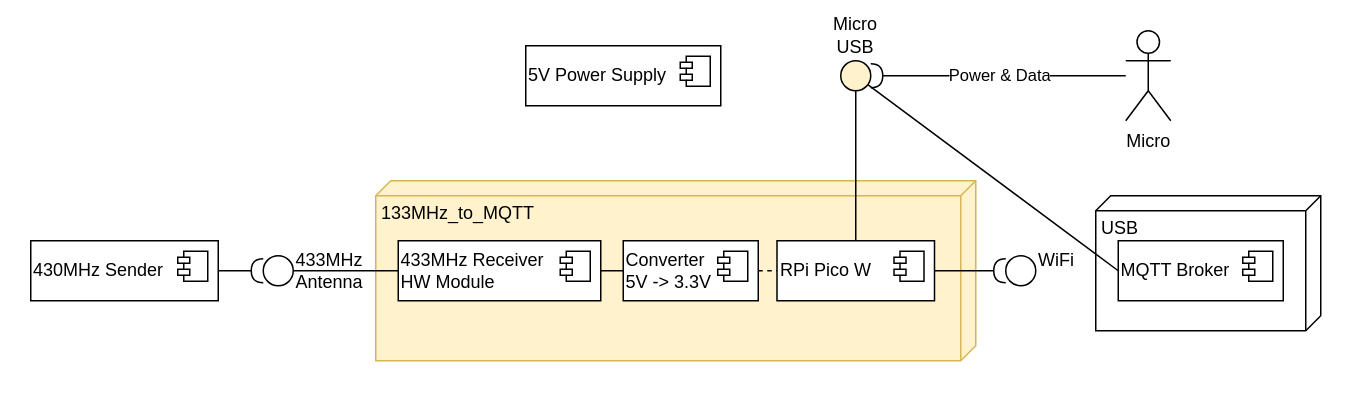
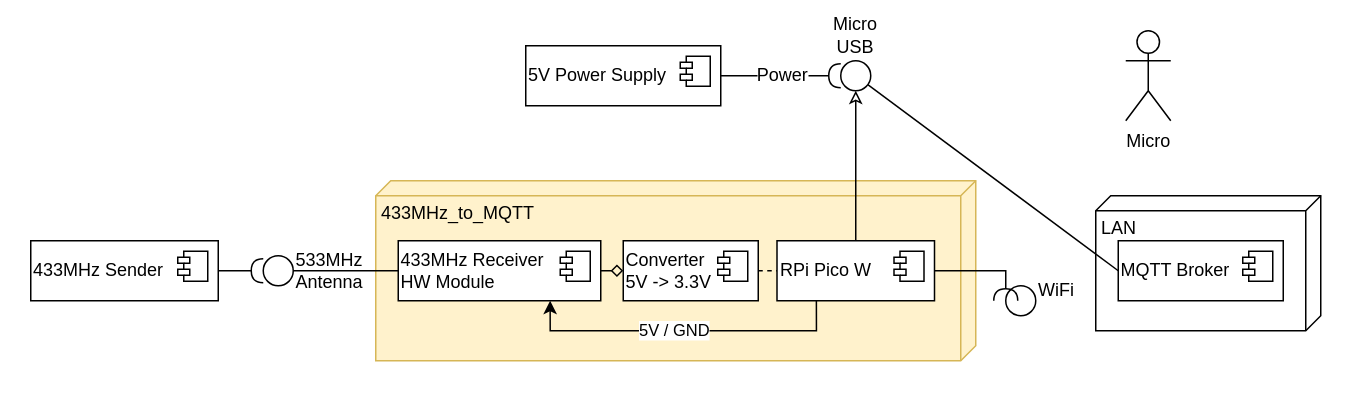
edge "5V Power Supply" -> "Micro USB": added, label "Power"
node "Micro USB": fillcolor #fff2cc -> #ffffff
edge "Micro" -> "Micro USB": removed, label "Power & Data"
edge "Micro USB" -- "RPi Pico W": arrowhead none -> classic
node "133MHz_to_MQTT": label "133MHz_to_MQTT" -> "433MHz_to_MQTT"
node "USB": label "USB" -> "LAN"
node "430MHz Sender": label "430MHz Sender" -> "433MHz Sender"
node "433MHz Antenna": label "433MHz Antenna" -> "533MHz Antenna"
edge "433MHz Receiver HW Module" -- "Converter 5V -> 3.3V": arrowhead none -> diamond
node "WiFi": moved (1021, 271) -> (1021, 301)
edge "RPi Pico W" -> "433MHz Receiver HW Module": added, label "5V / GND"
